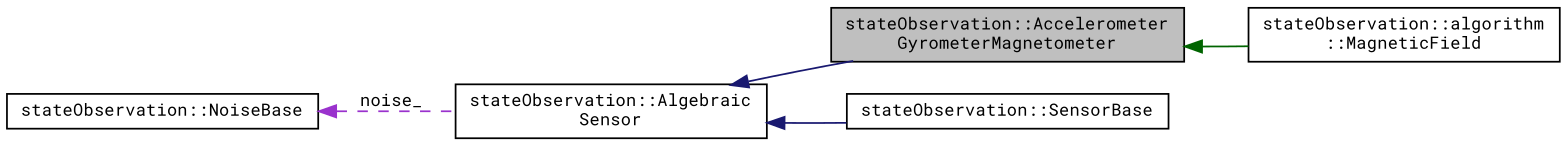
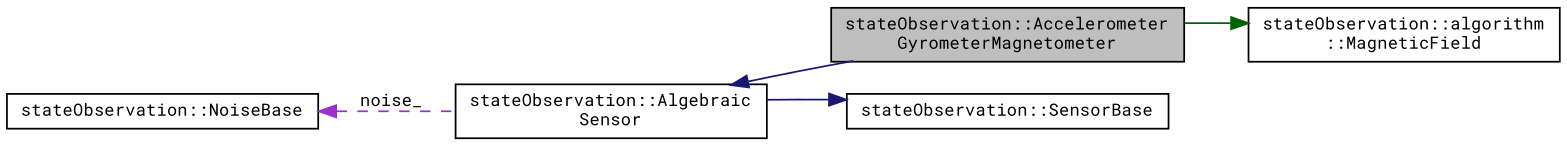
edge "stateObservation::algorithm ::MagneticField" -> "stateObservation::Accelerometer GyrometerMagnetometer": reversed
edge "stateObservation::SensorBase" -> "stateObservation::Algebraic Sensor": reversed
